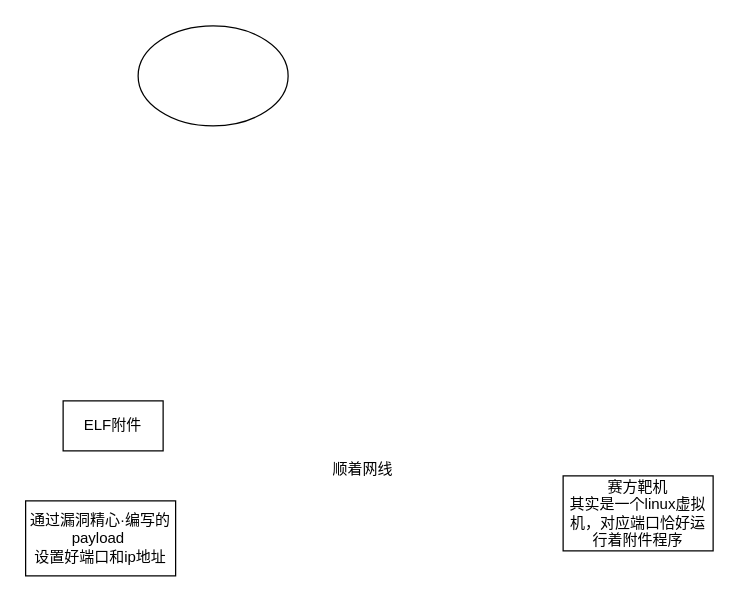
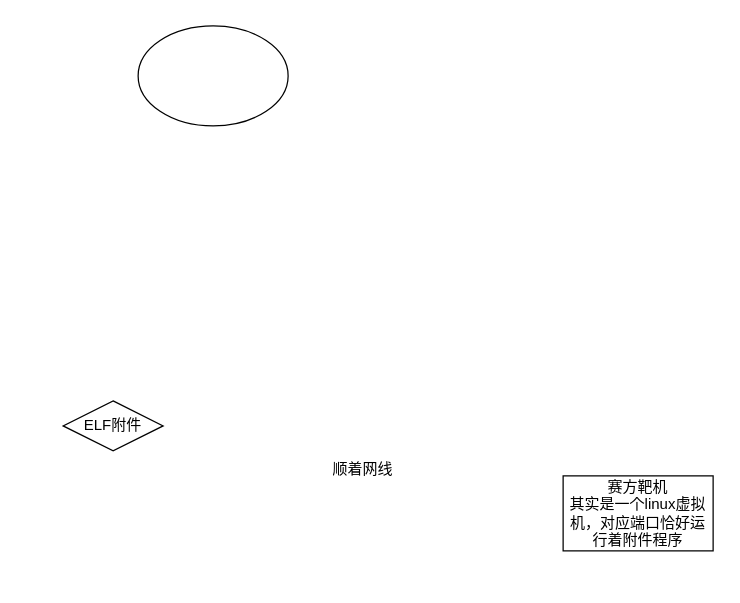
node "ELF附件": shape rectangle -> diamond
node "通过漏洞精心·编写的payload 设置好端口和ip地址": removed
